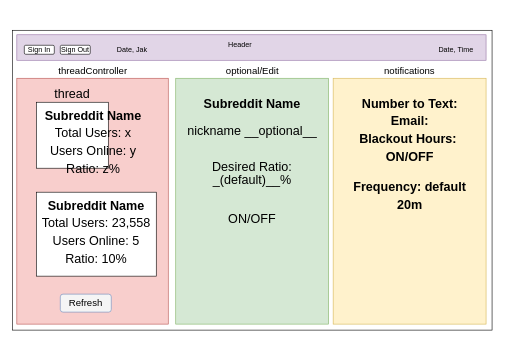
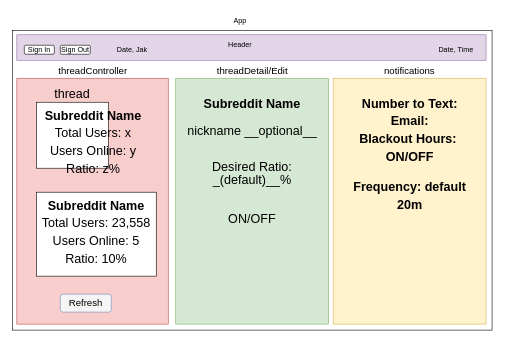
node "App": added
node "optional/Edit": label "optional/Edit" -> "threadDetail/Edit"
